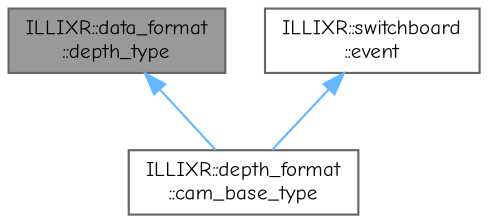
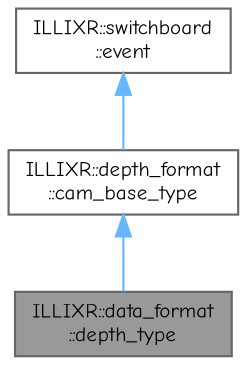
edge "ILLIXR::depth_format ::cam_base_type" -> "ILLIXR::data_format ::depth_type": reversed
